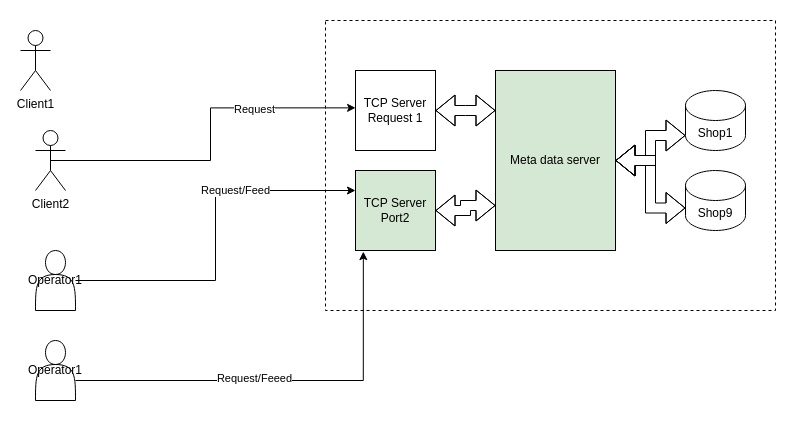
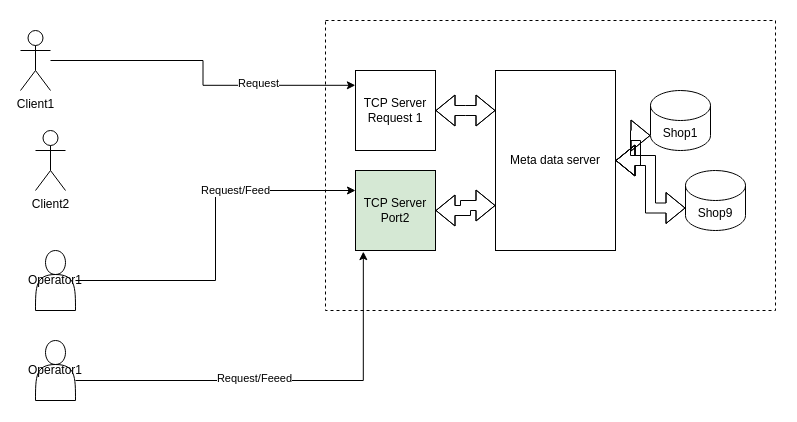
edge "Client1" -> "TCP Server Request 1": added, label "Request"
node "Shop1": moved (716, 121) -> (681, 121)
edge "Client2" -> "TCP Server Request 1": removed, label "Request"
node "Meta data server": fillcolor #d5e8d4 -> #ffffff
